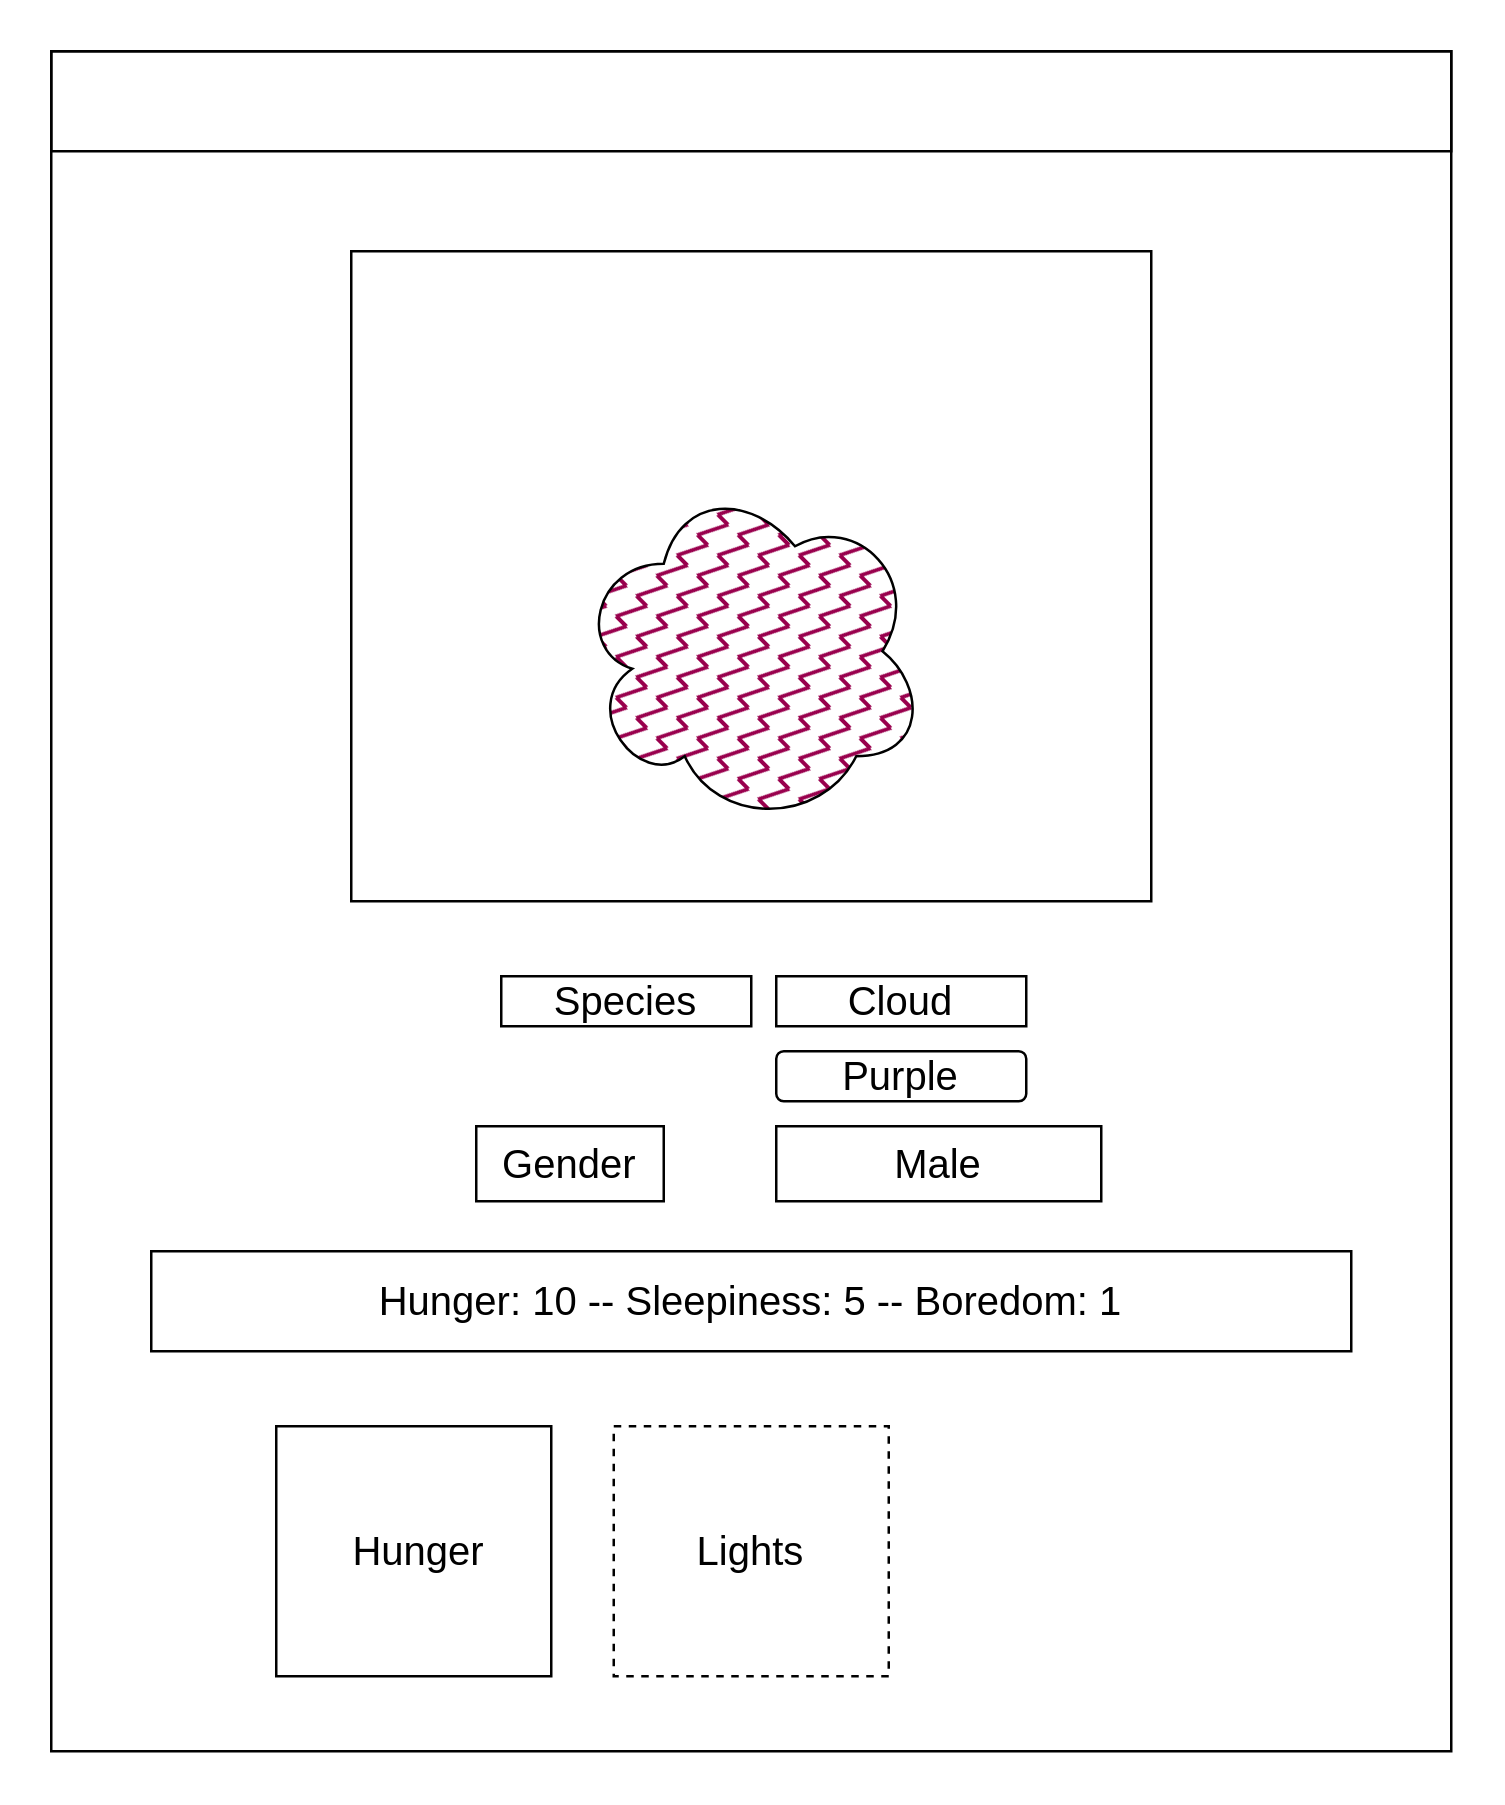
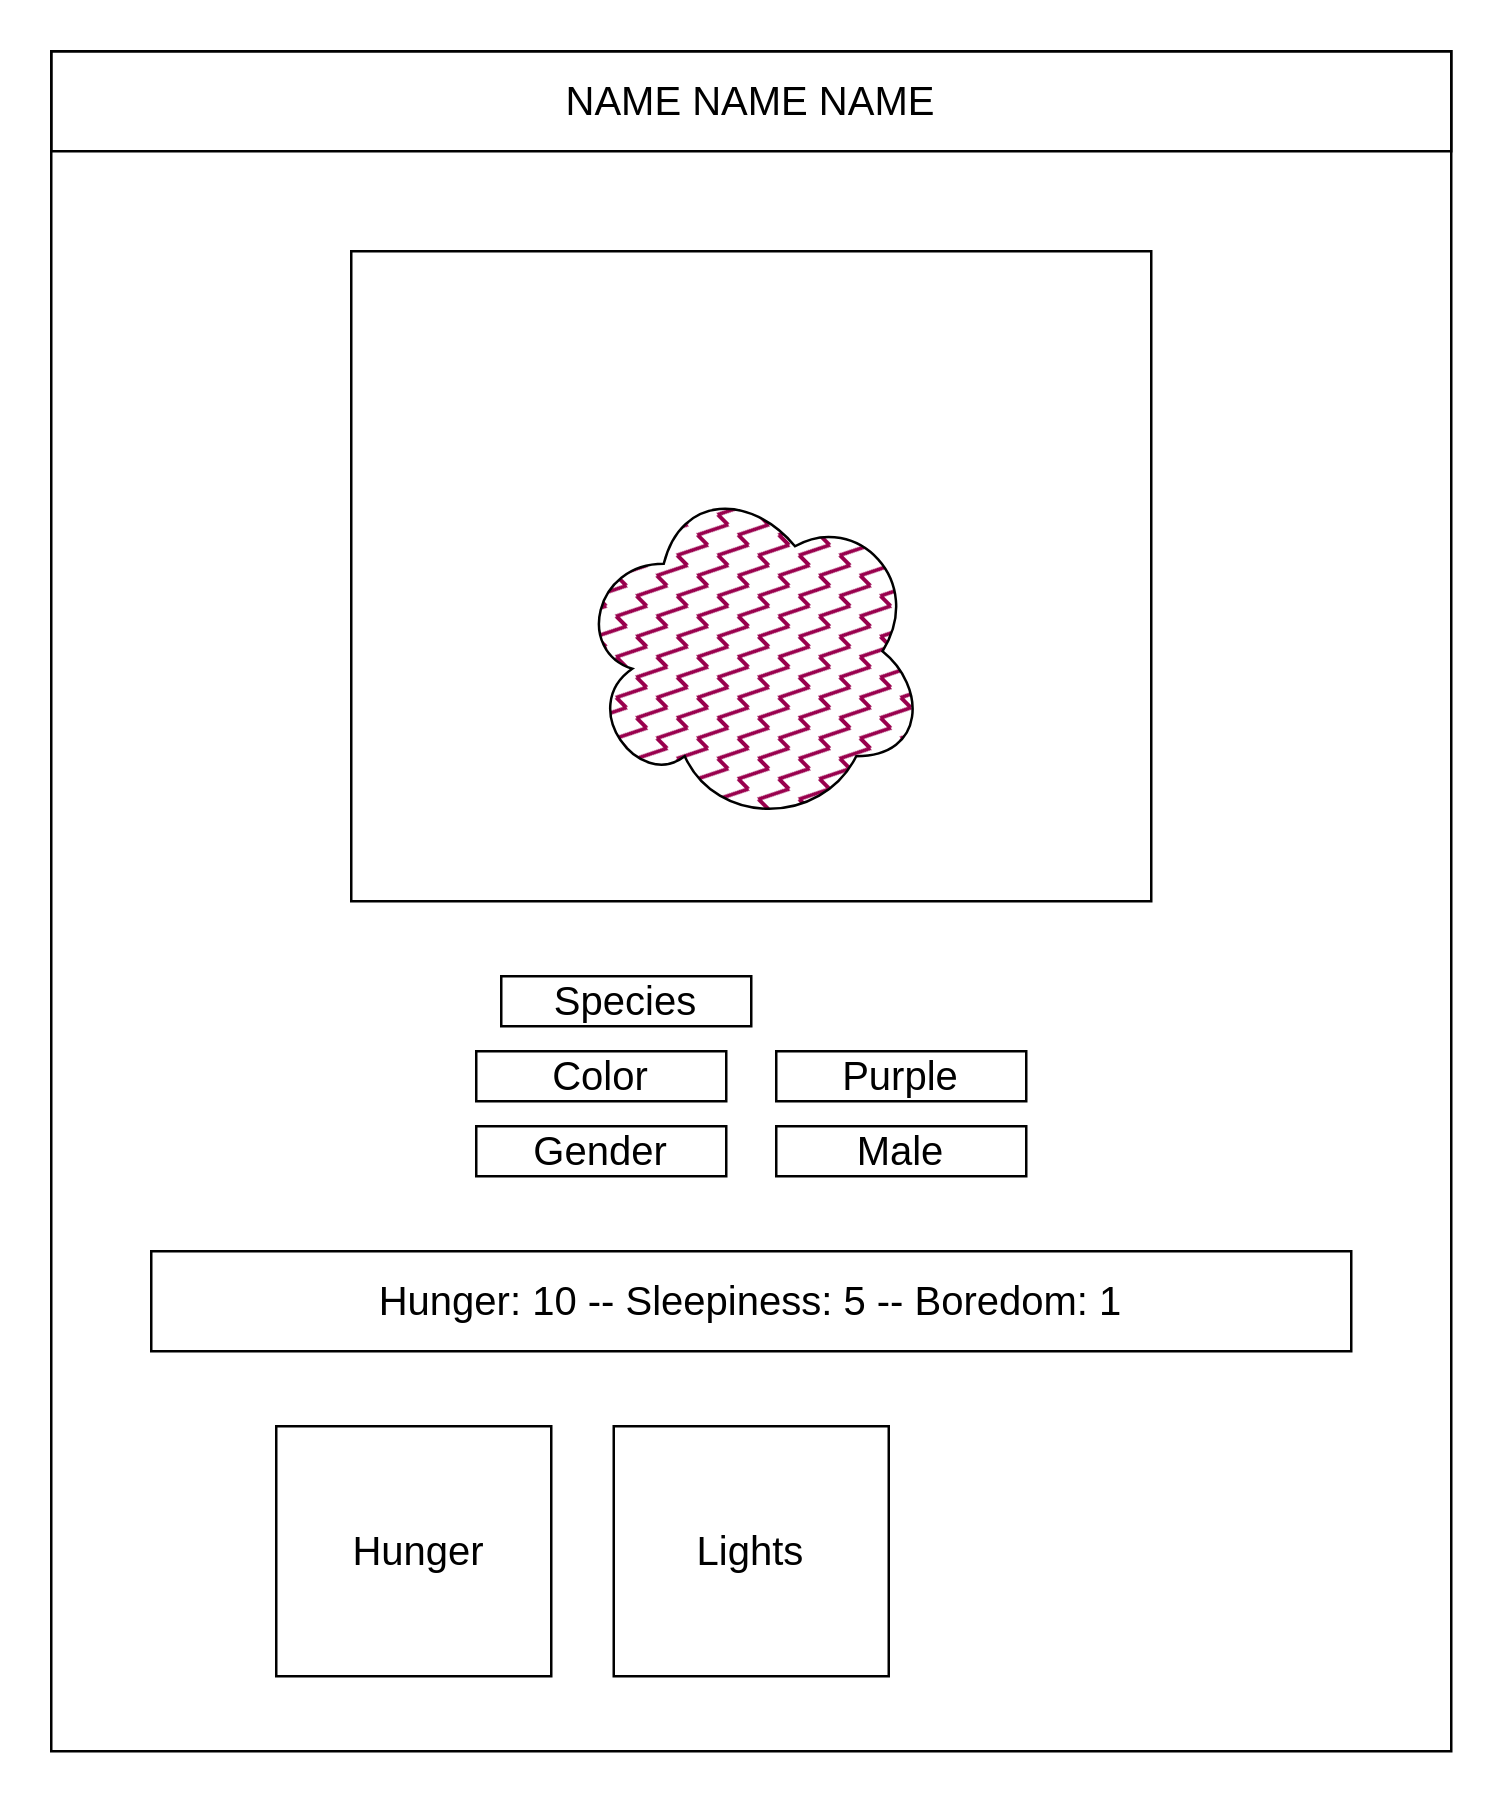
node "NAME NAME NAME": added
node "Cloud": removed
node "Color": added
node "Purple": shape rounded rectangle -> rectangle
node "Gender": size 188x75 -> 250x50
node "Male": size 325x75 -> 250x50
node "Lights": style dashed -> solid
